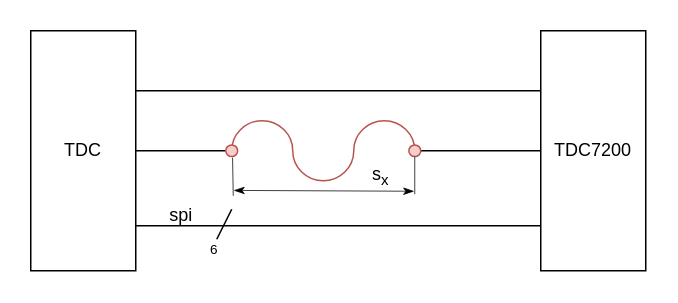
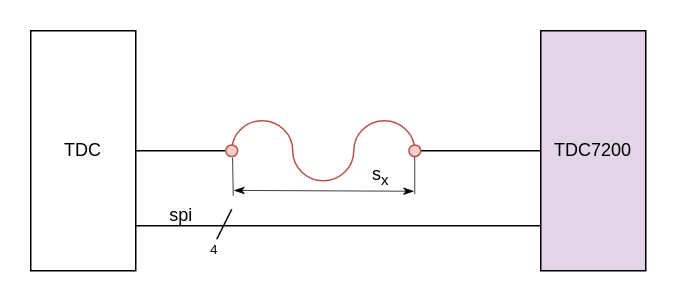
edge "TDC" -- "TDC7200": removed
node "TDC7200": fillcolor #ffffff -> #e1d5e7
node "6": label "6" -> "4"
